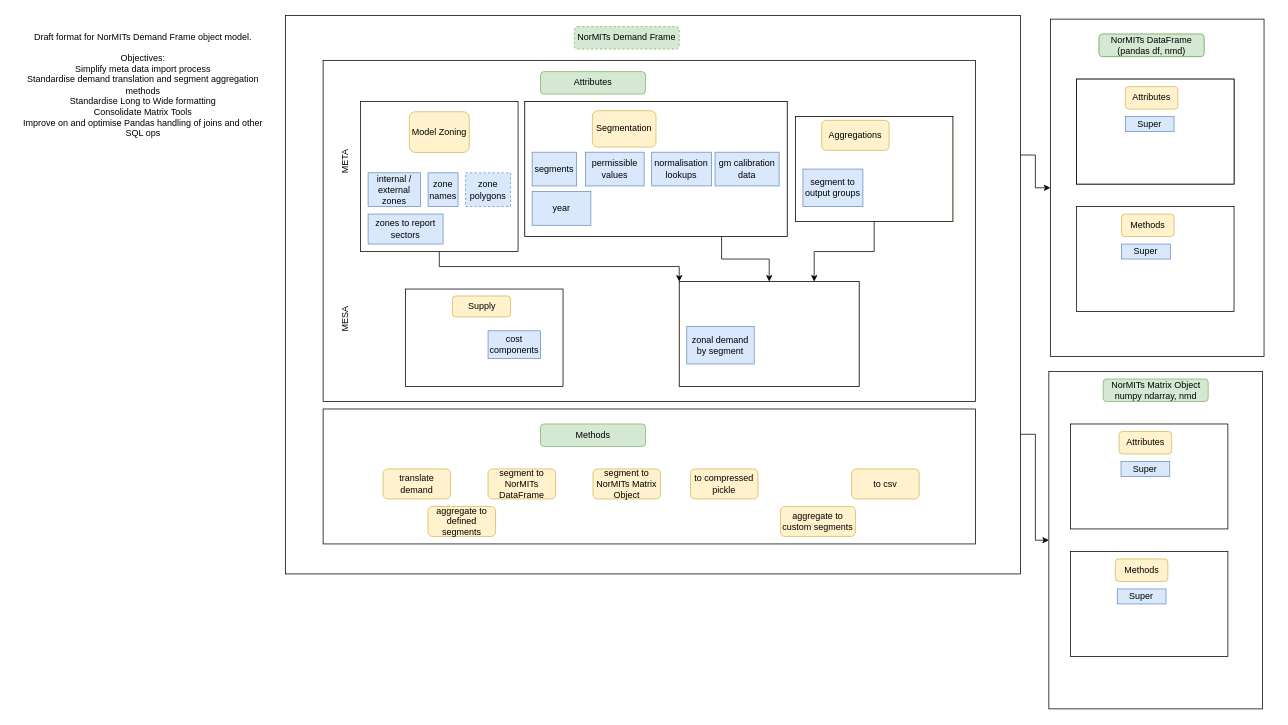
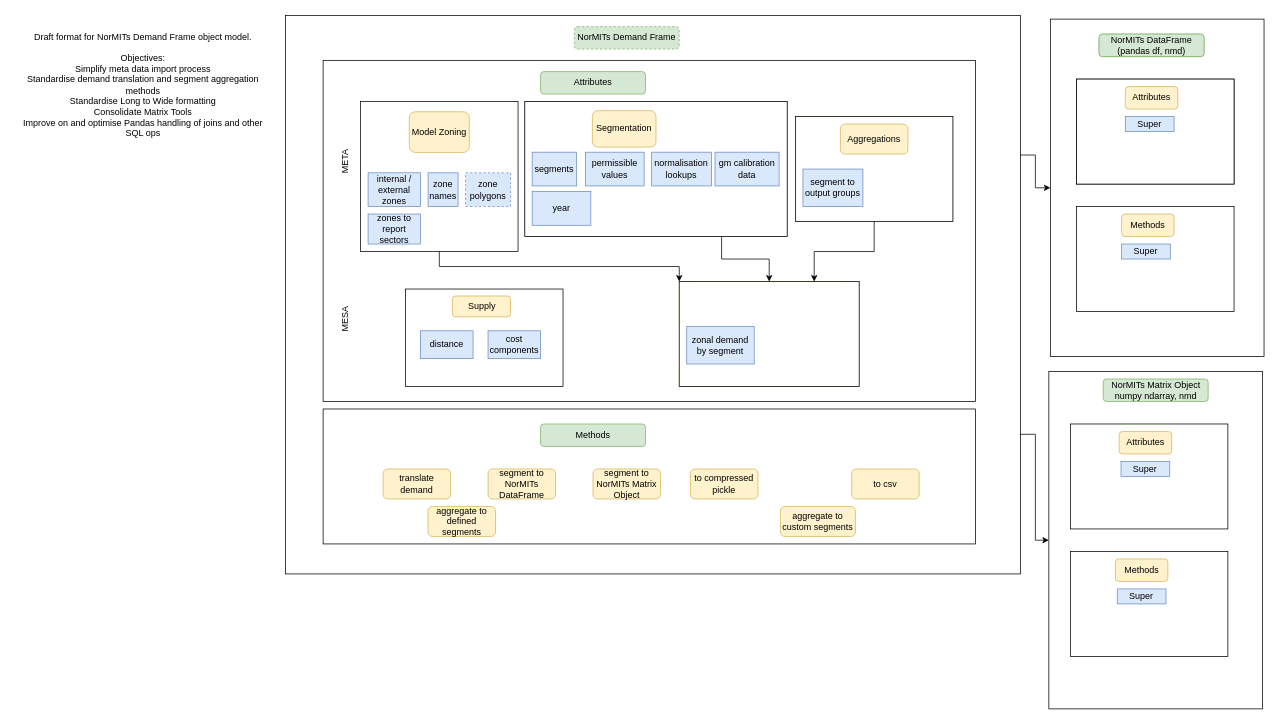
node "Aggregations": moved (855, 135) -> (874, 139)
node "zones to report sectors": size 75x30 -> 53x30
node "distance": added
